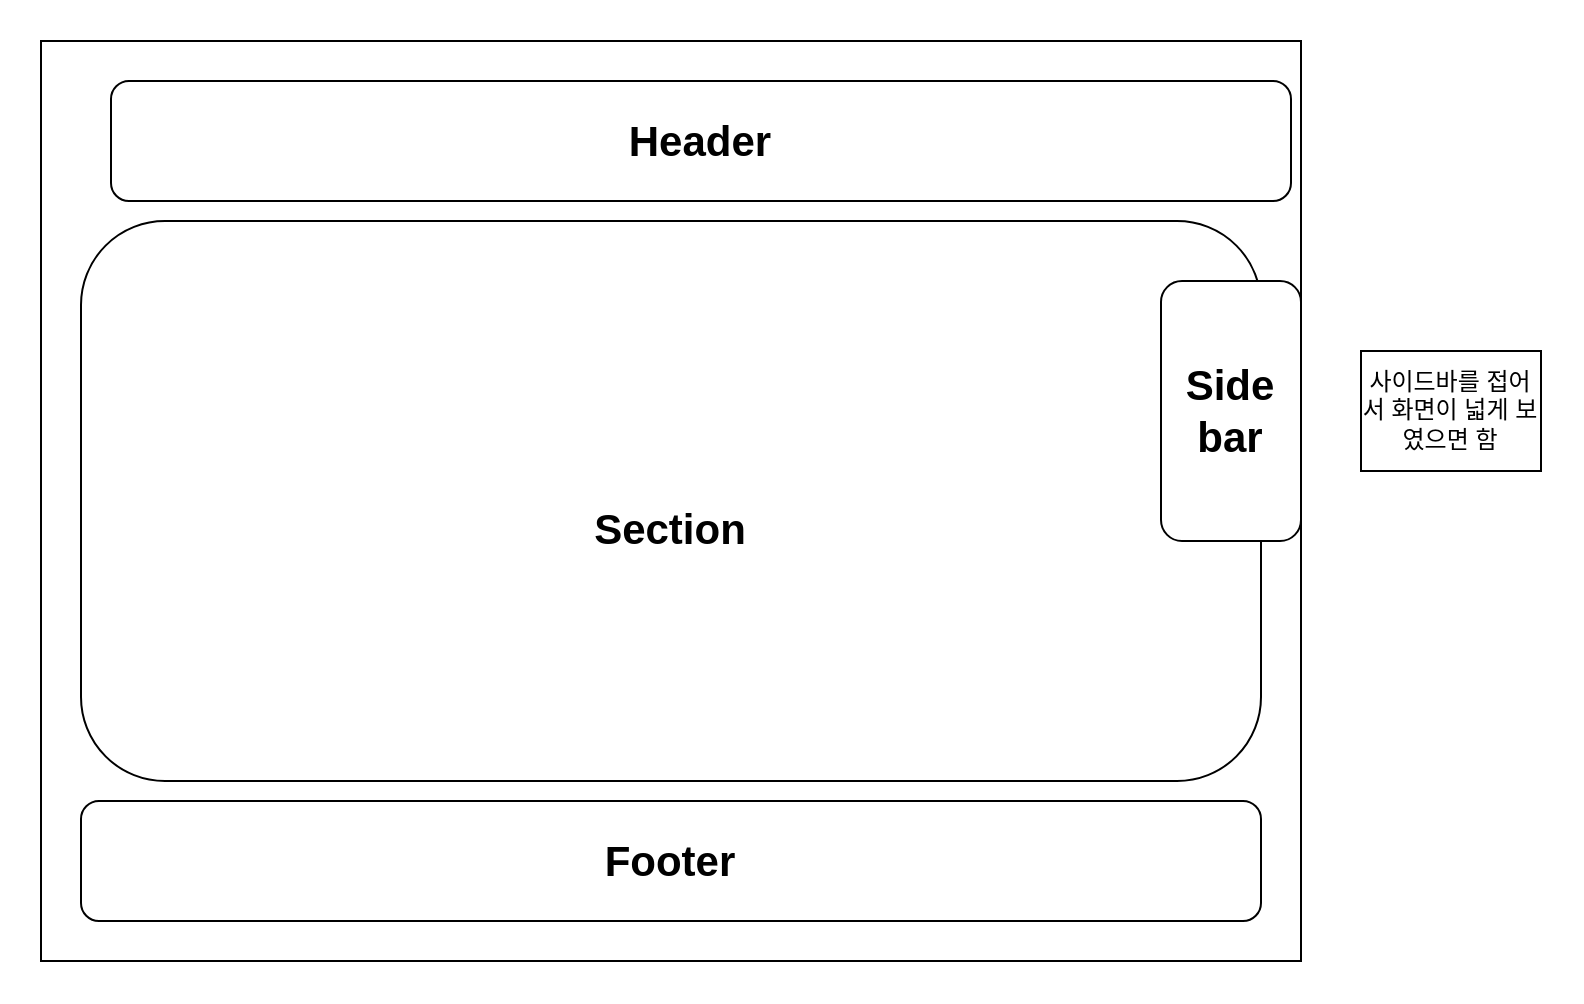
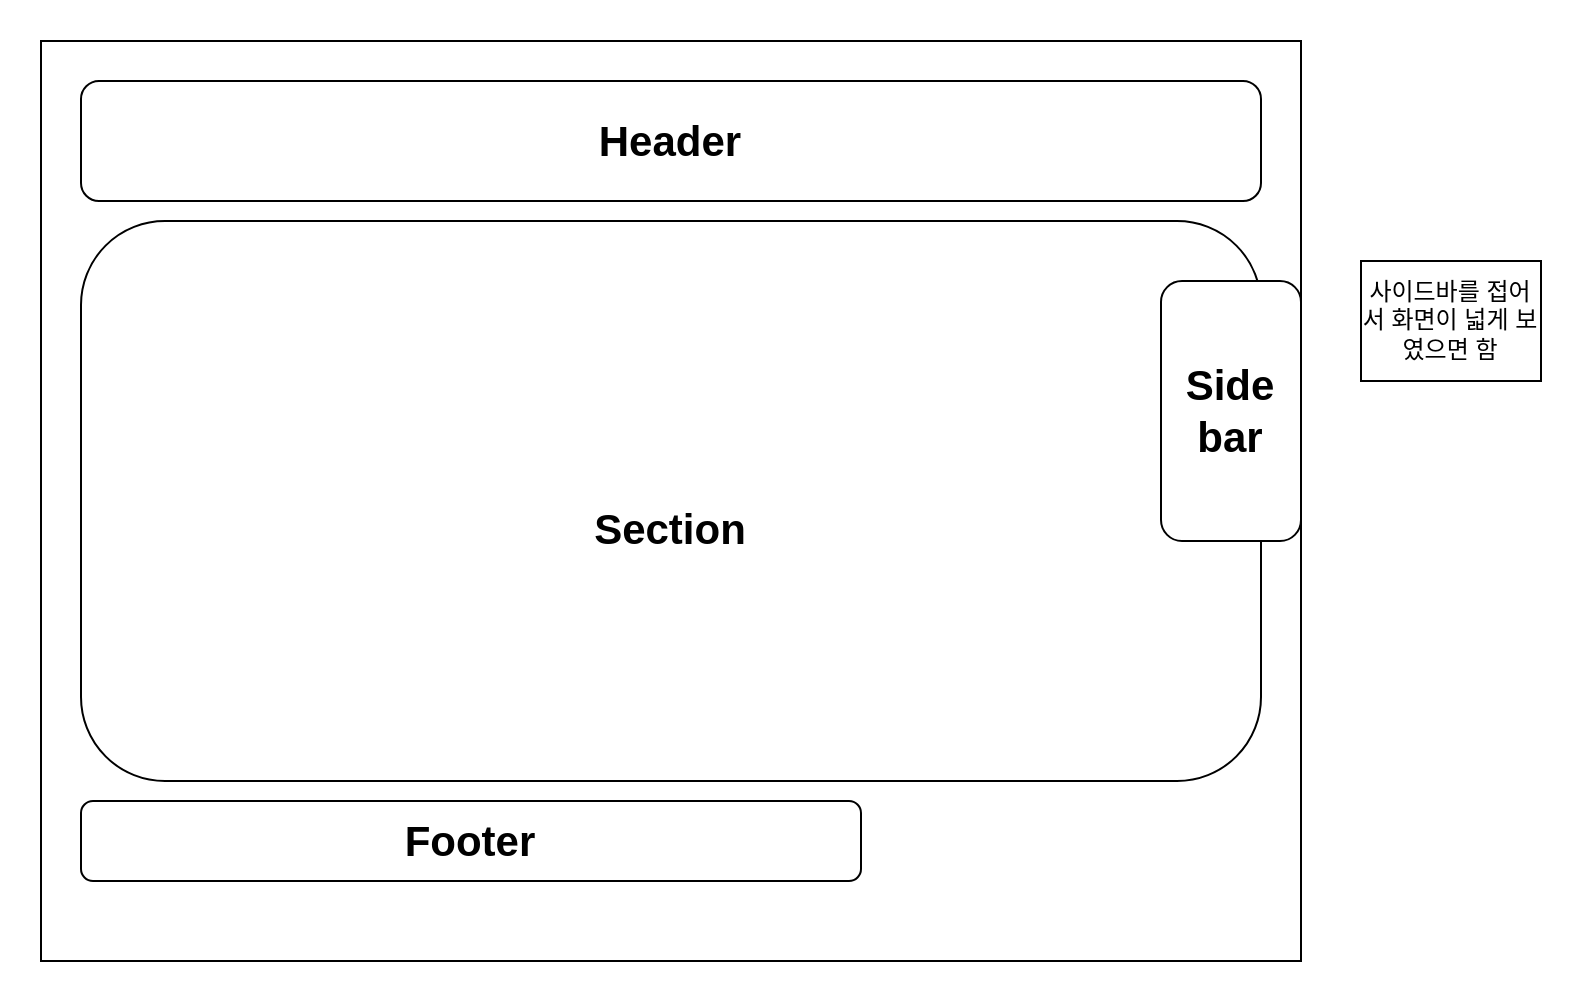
node "Header": moved (701, 141) -> (671, 141)
node "사이드바를 접어서 화면이 넓게 보였으면 함": moved (1451, 411) -> (1451, 321)
node "Footer": size 1180x120 -> 780x80
